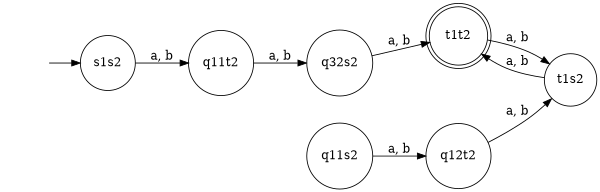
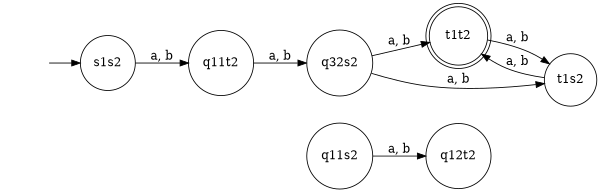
edge "q12t2" -> "t1s2": now "q32s2" -> "t1s2"
